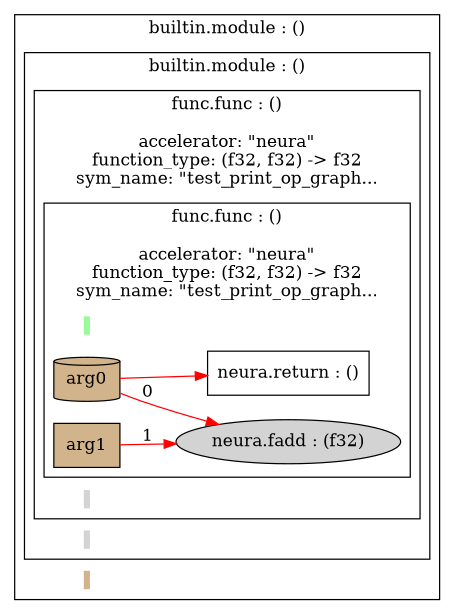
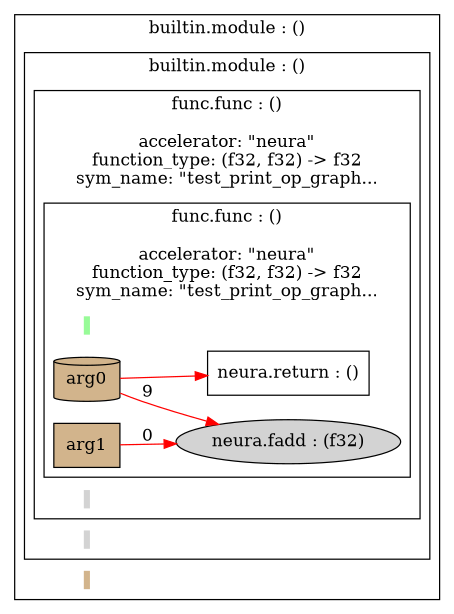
edge "arg0" -> "neura.fadd : (f32)": label "0" -> "9"
edge "arg1" -> "neura.fadd : (f32)": label "1" -> "0"
